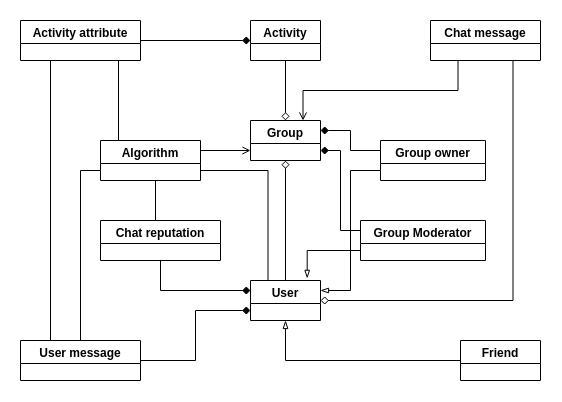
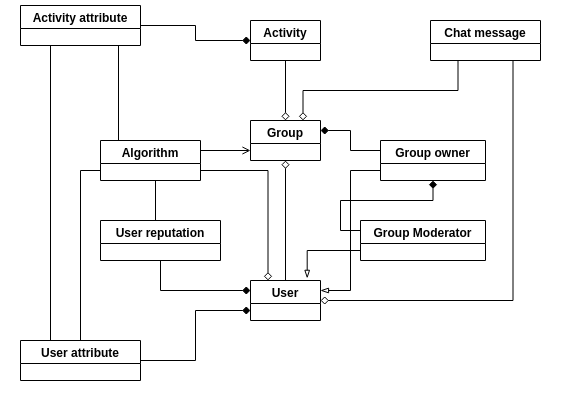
node "Activity attribute": moved (81, 41) -> (81, 26)
edge "Chat message" -> "Group": arrowhead open -> diamond
edge "Group Moderator" -> "Group": now "Group Moderator" -> "Group owner"
node "Chat reputation": label "Chat reputation" -> "User reputation"
edge "Algorithm" -- "User": arrowhead none -> diamond
node "User message": label "User message" -> "User attribute"
edge "Friend" -> "User": removed
node "Friend": removed
